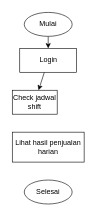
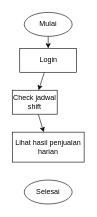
edge "Check jadwal shift" -> "Lihat hasil penjualan harian": added
